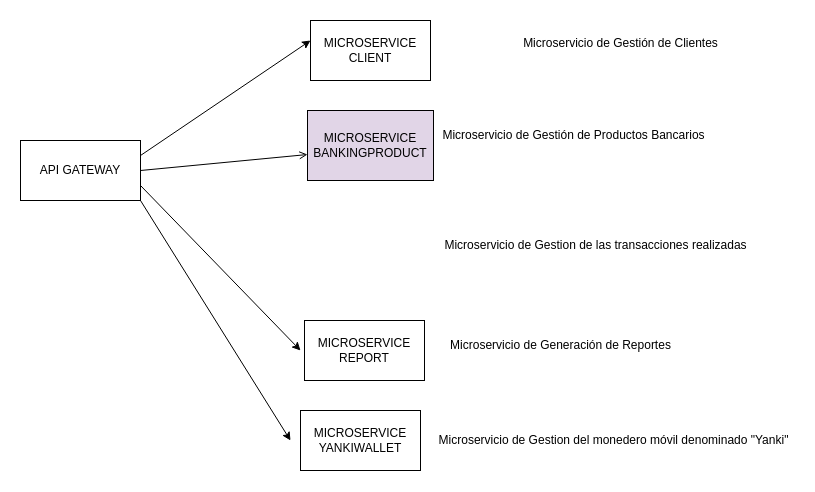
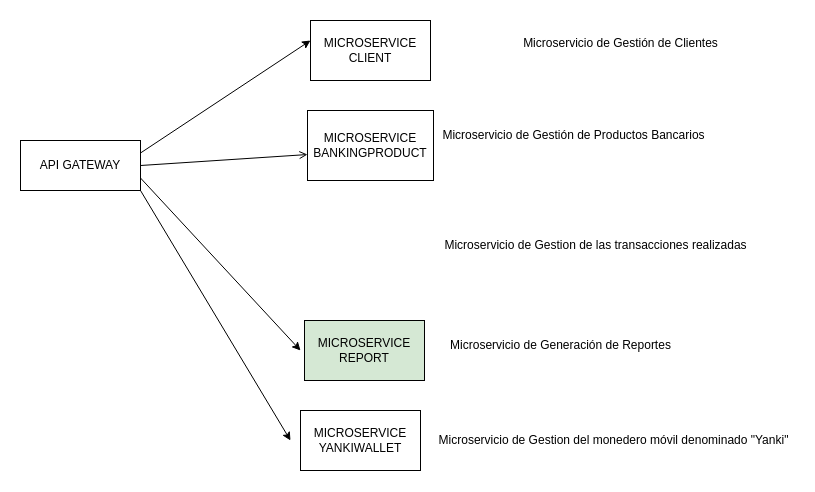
node "MICROSERVICE BANKINGPRODUCT": fillcolor #e1d5e7 -> #ffffff
node "API GATEWAY": size 120x60 -> 120x50
node "MICROSERVICE REPORT": fillcolor #ffffff -> #d5e8d4
